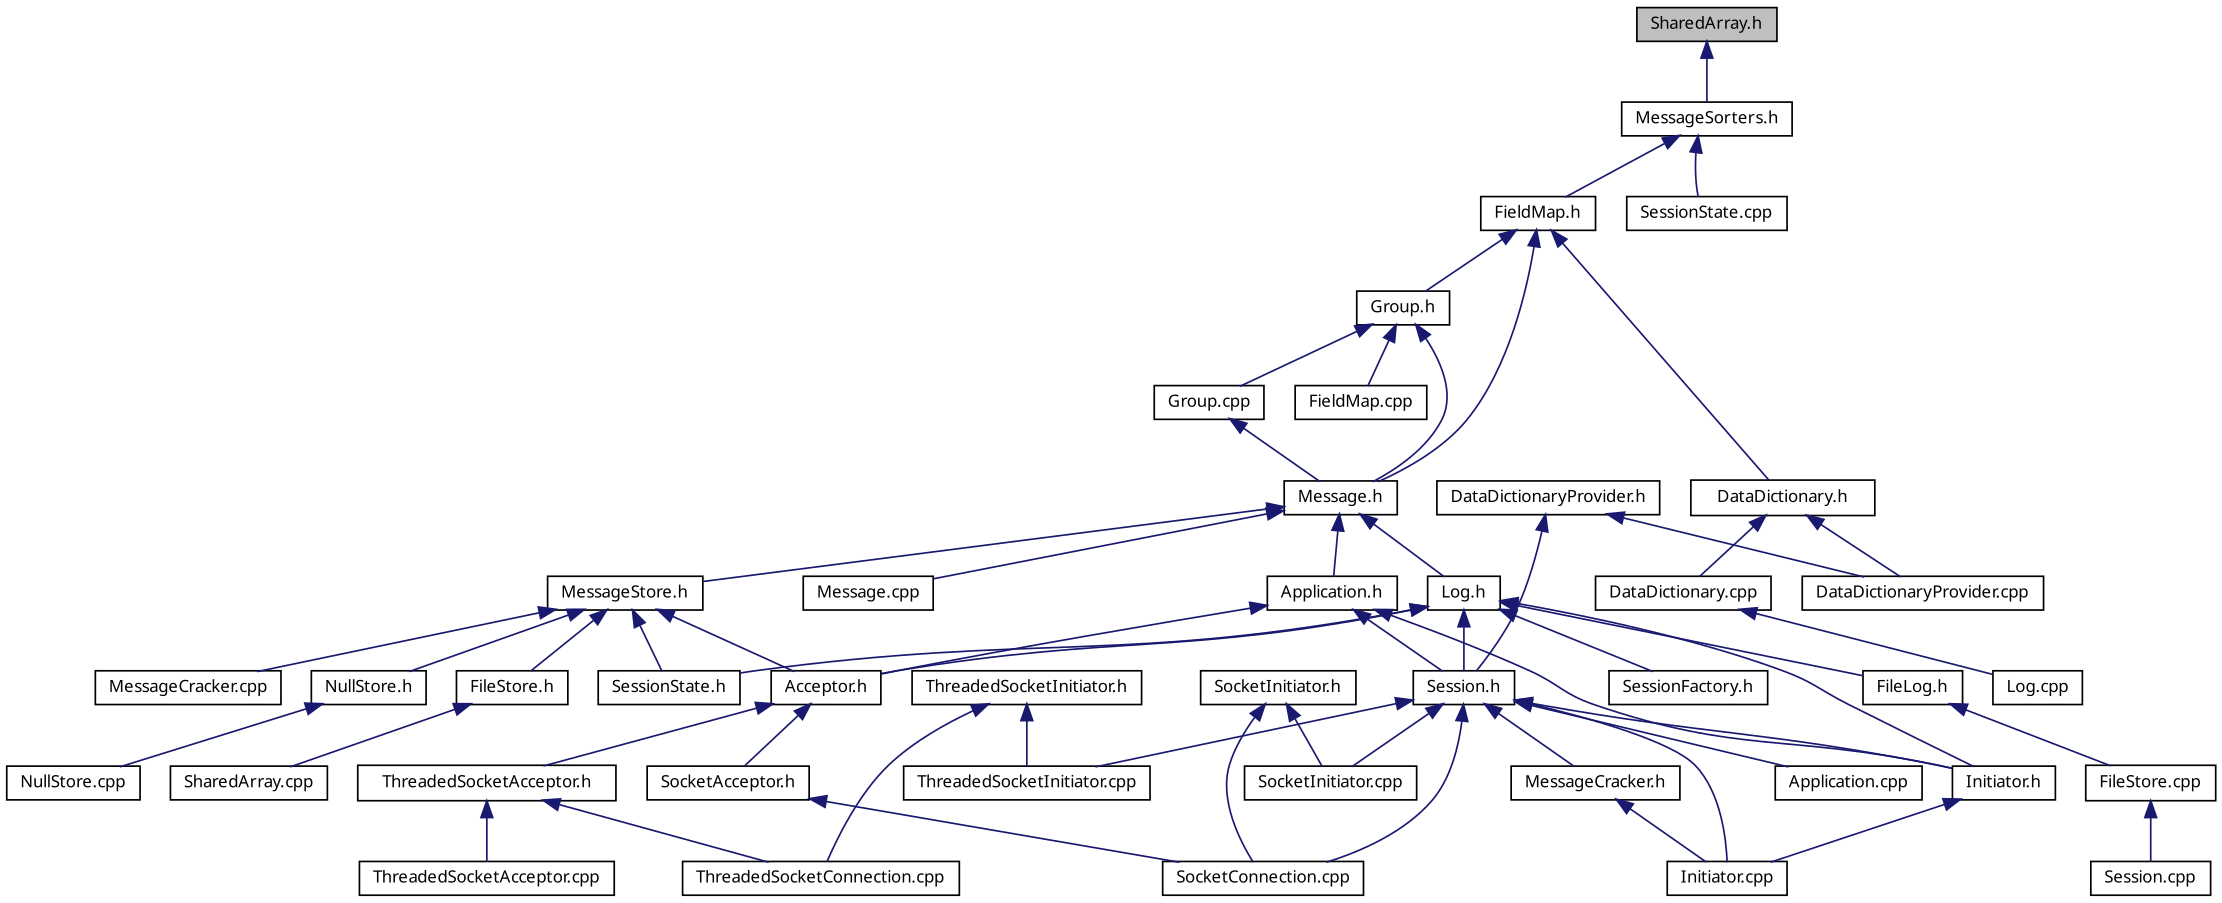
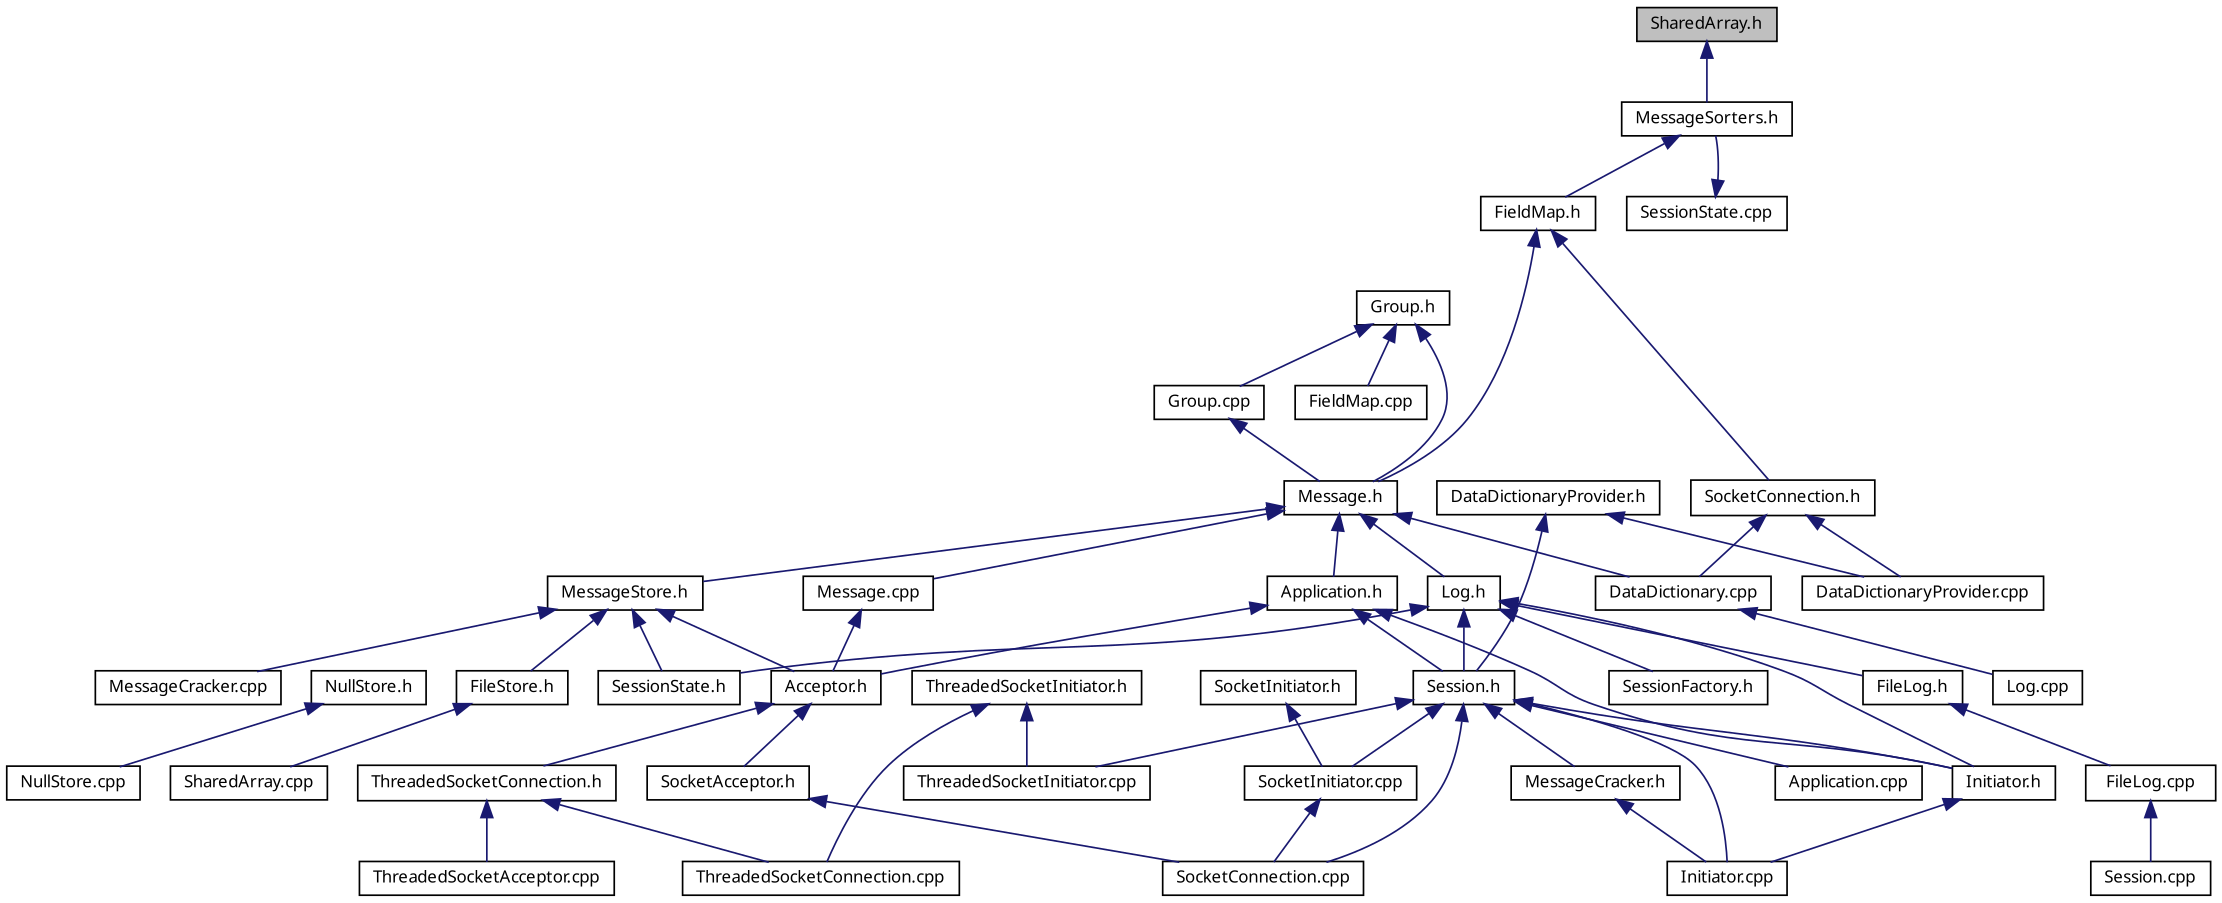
edge "SessionState.cpp" -> "MessageSorters.h": reversed
edge "Group.h" -> "FieldMap.h": removed
node "DataDictionary.h": label "DataDictionary.h" -> "SocketConnection.h"
edge "DataDictionary.cpp" -> "Message.h": added
edge "NullStore.h" -> "MessageStore.h": removed
edge "Acceptor.h" -> "Log.h": now "Acceptor.h" -> "Message.cpp"
node "ThreadedSocketAcceptor.h": label "ThreadedSocketAcceptor.h" -> "ThreadedSocketConnection.h"
node "FileStore.cpp": label "FileStore.cpp" -> "FileLog.cpp"
edge "SocketConnection.cpp" -> "SocketInitiator.h": now "SocketConnection.cpp" -> "SocketInitiator.cpp"
